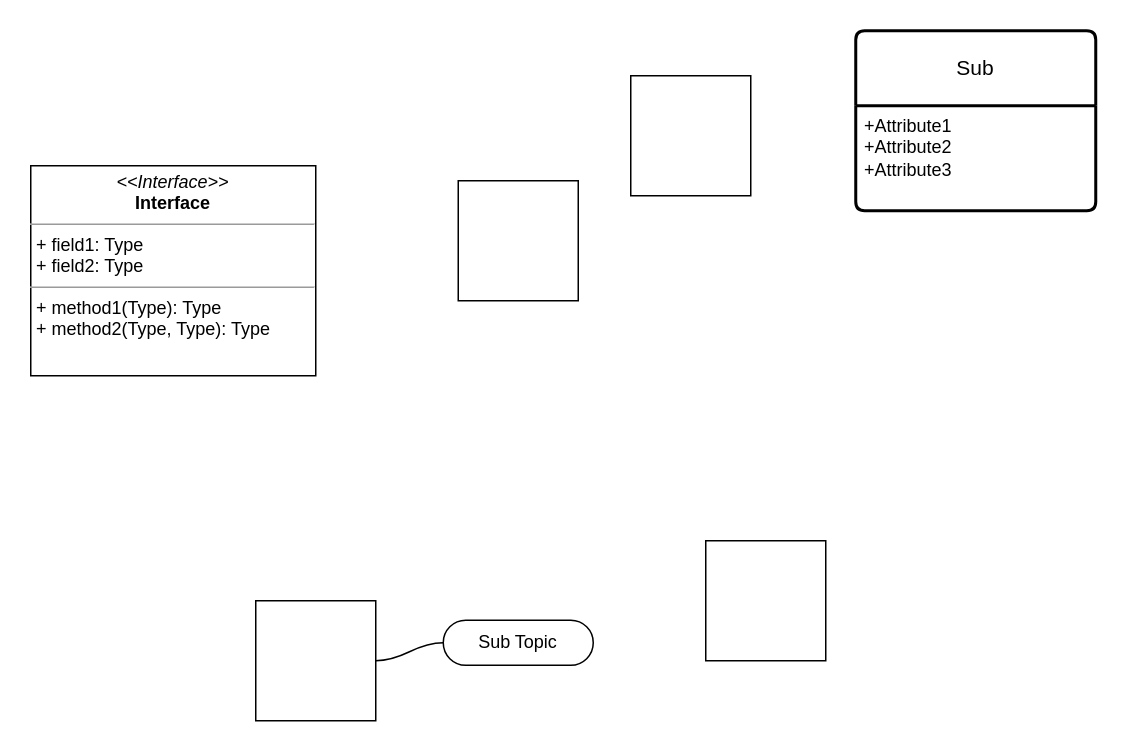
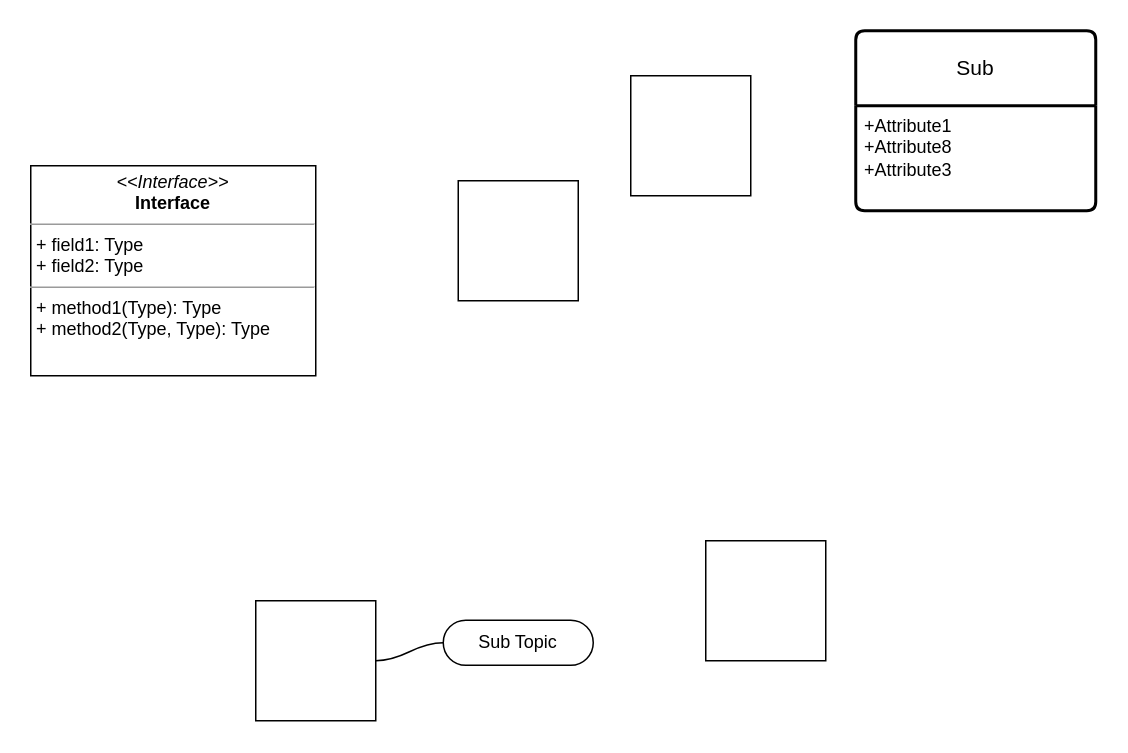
node "+Attribute1 +Attribute2 +Attribute3": label "+Attribute1 +Attribute2 +Attribute3" -> "+Attribute1 +Attribute8 +Attribute3"
